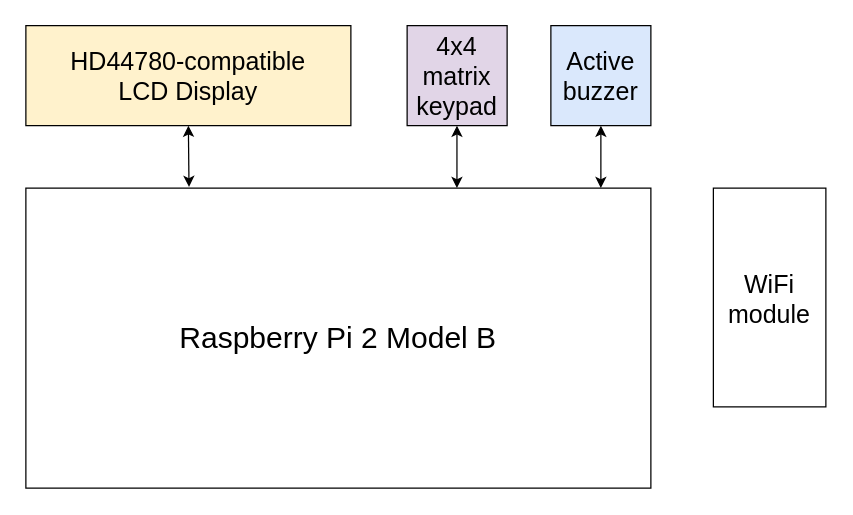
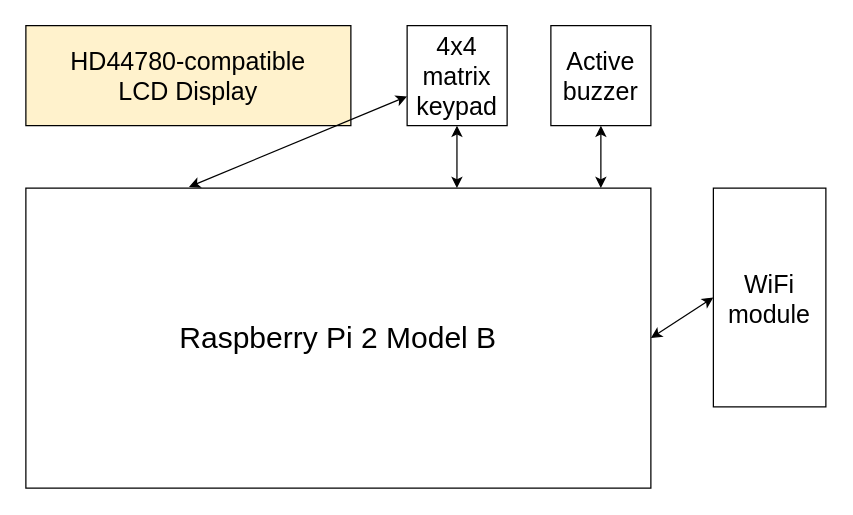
node "4x4 matrix keypad": fillcolor #e1d5e7 -> #ffffff
node "Active buzzer": fillcolor #dae8fc -> #ffffff
edge "HD44780-compatible LCD Display" -- "Raspberry Pi 2 Model B": now "4x4 matrix keypad" -- "Raspberry Pi 2 Model B"
edge "WiFi module" -- "Raspberry Pi 2 Model B": added
